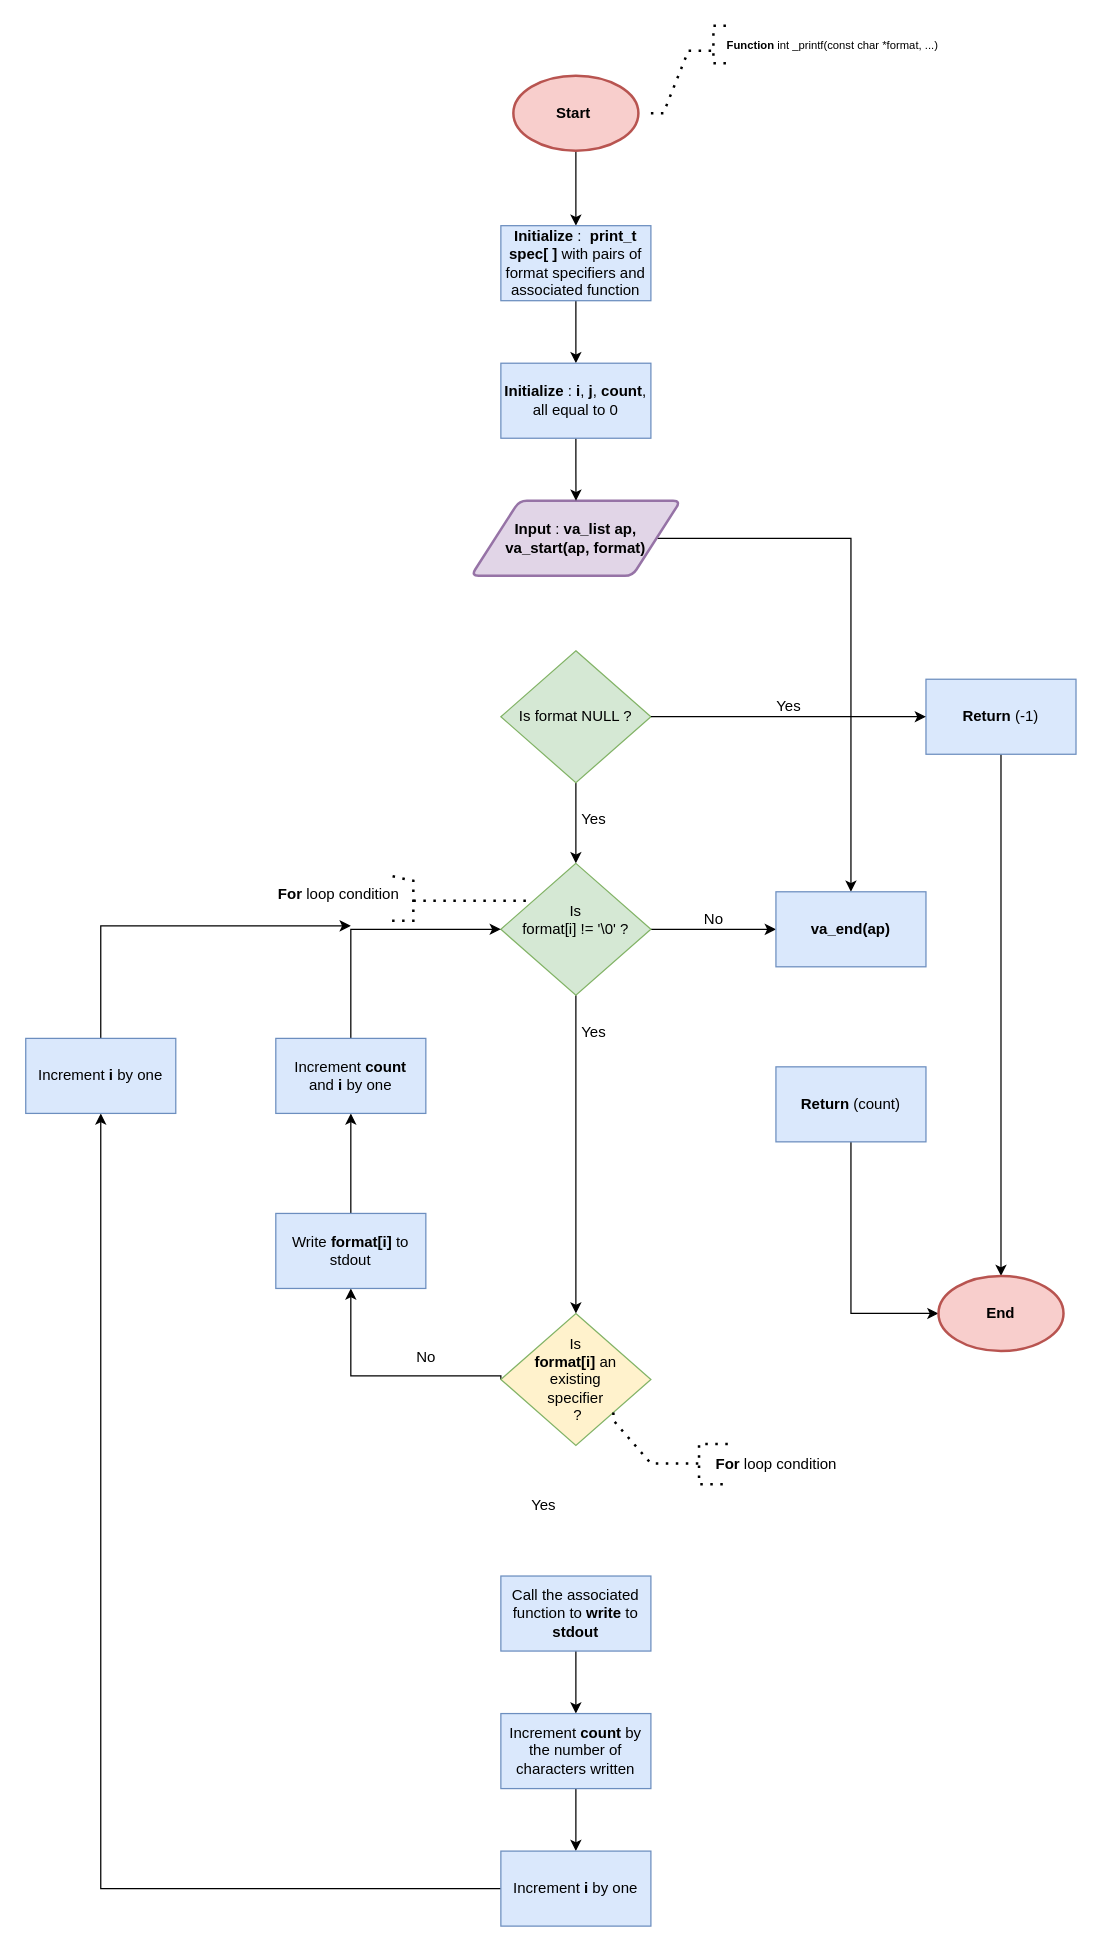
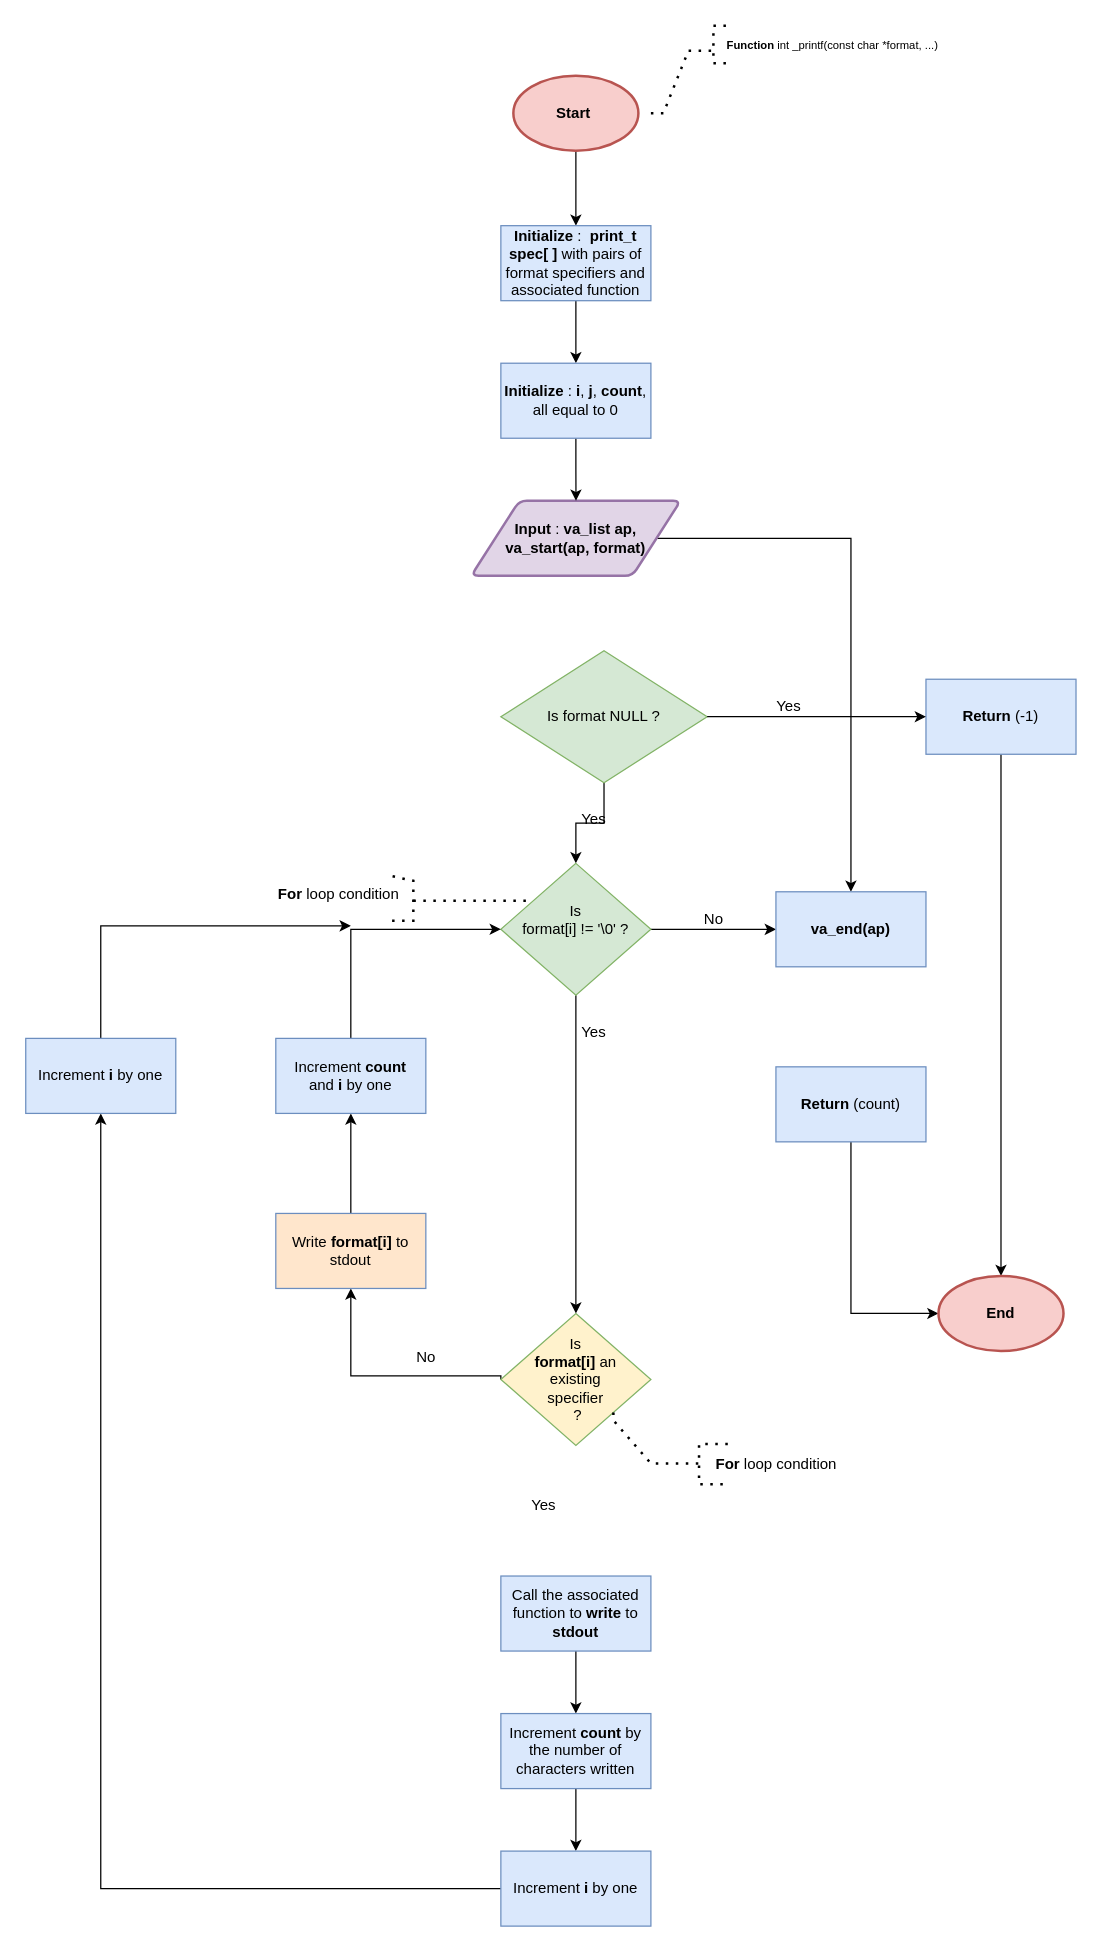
node "Is format NULL ?": size 150x132 -> 206x132
node "Write format[i] to stdout": fillcolor #dae8fc -> #ffe6cc
